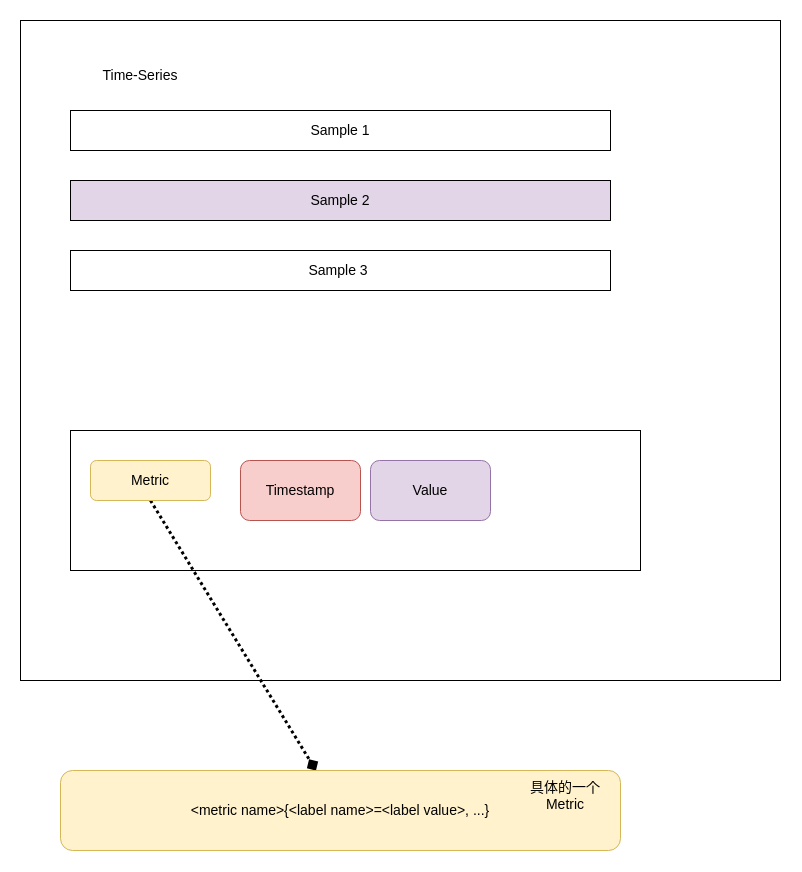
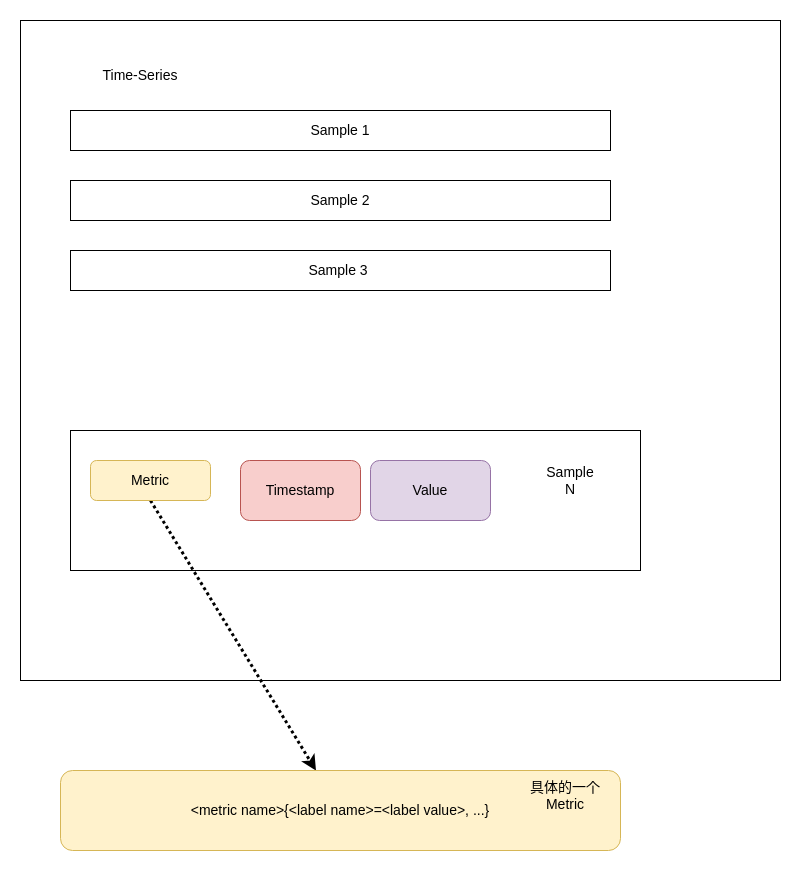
node "Sample 2": fillcolor #e1d5e7 -> #ffffff
node "Sample N": added
edge "Metric" -> "<metric name>{<label name>=<label value>, ...}": arrowhead diamond -> classic
